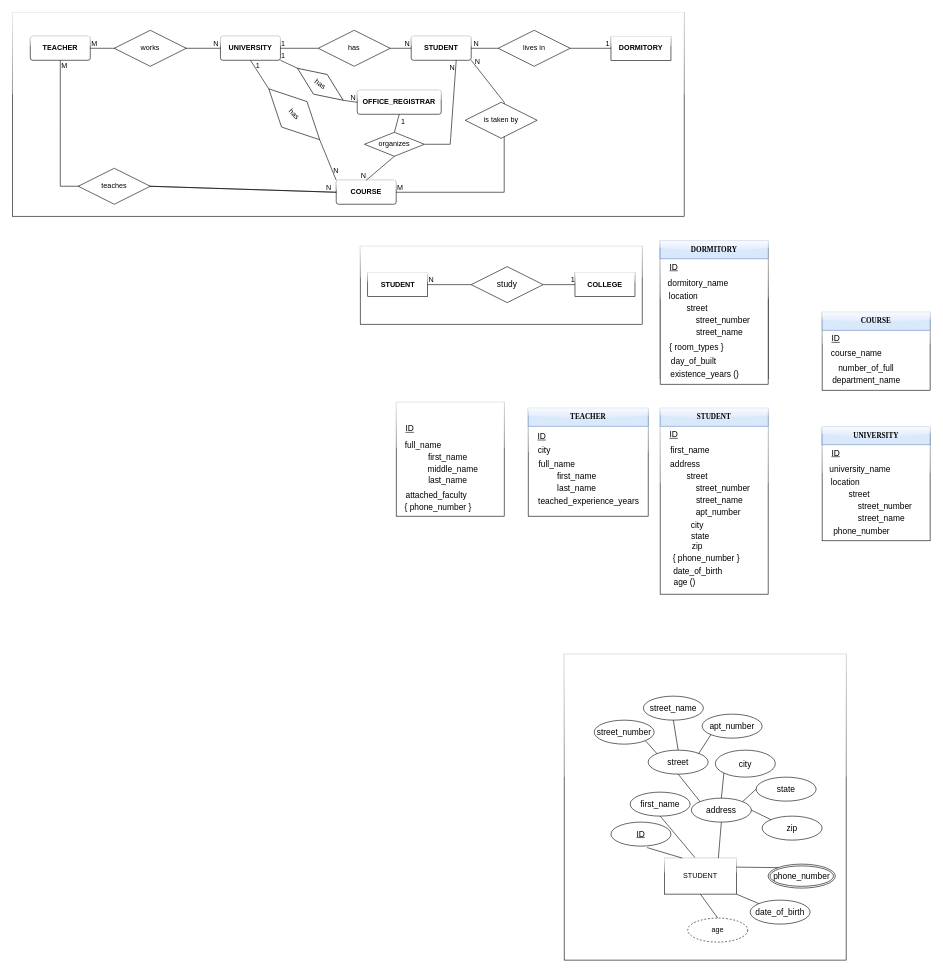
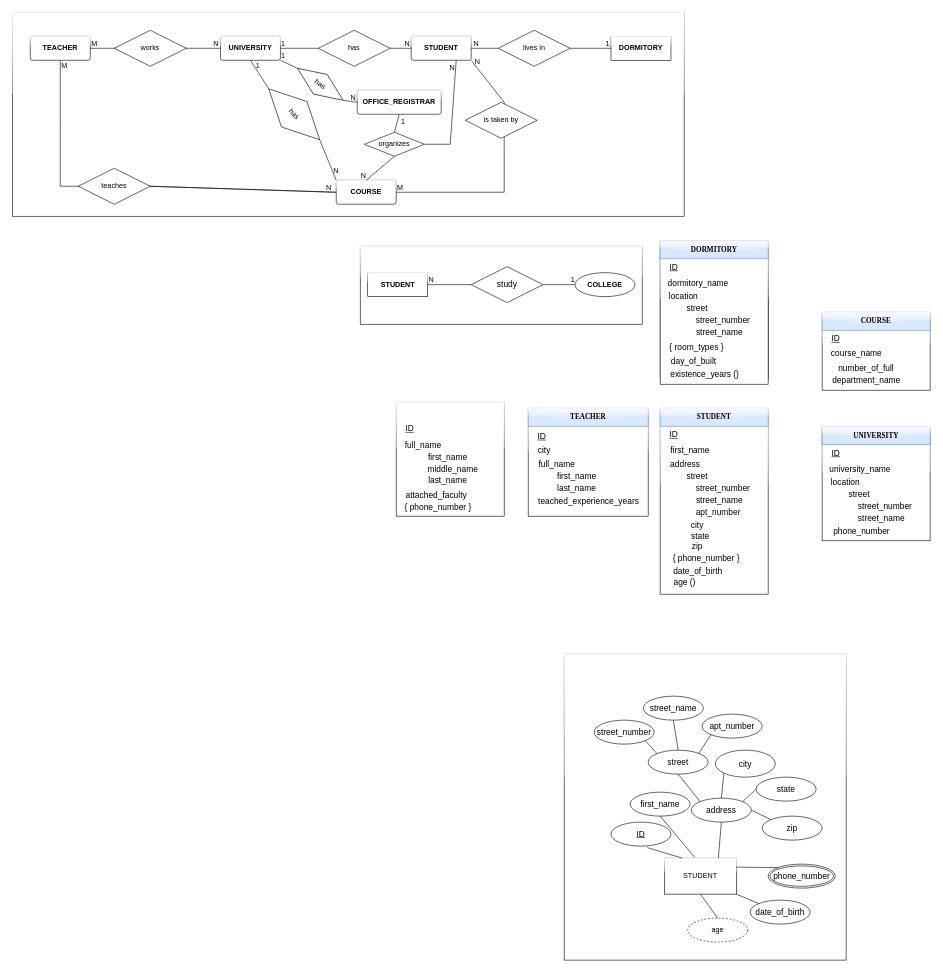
node "COLLEGE": shape rectangle -> ellipse
